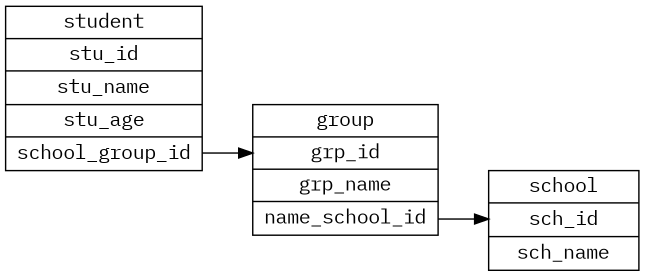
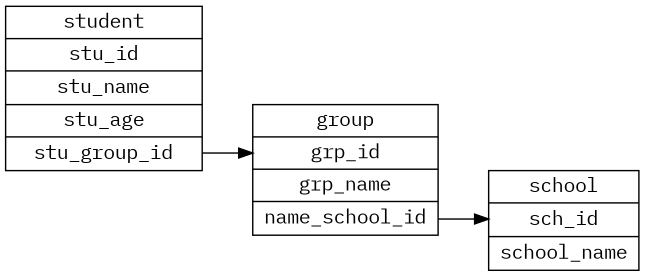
node "student": text "school_group_id" -> "stu_group_id"
node "school": text "sch_name" -> "school_name"
